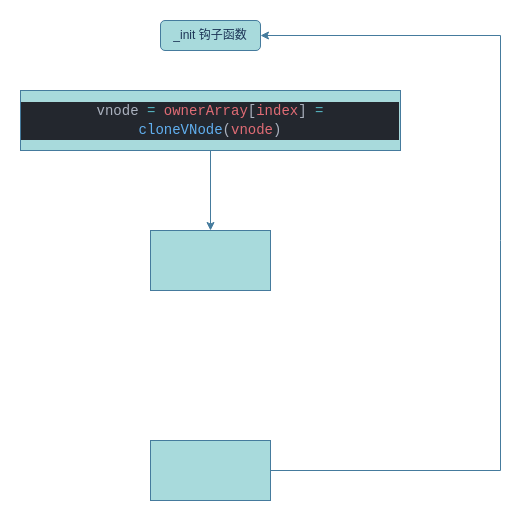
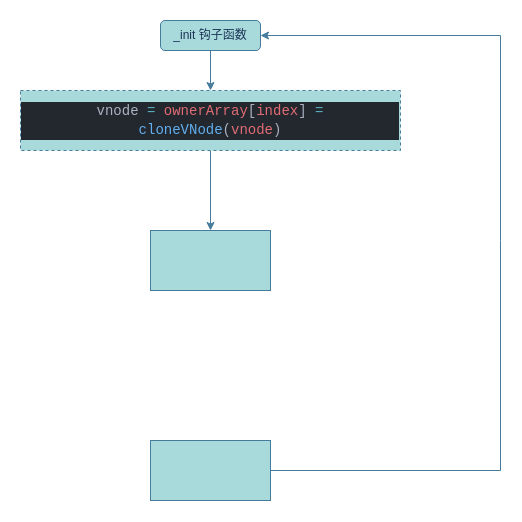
edge "_init 钩子函数" -> "vnode = ownerArray[index] = cloneVNode(vnode)": added
node "vnode = ownerArray[index] = cloneVNode(vnode)": style solid -> dashed
